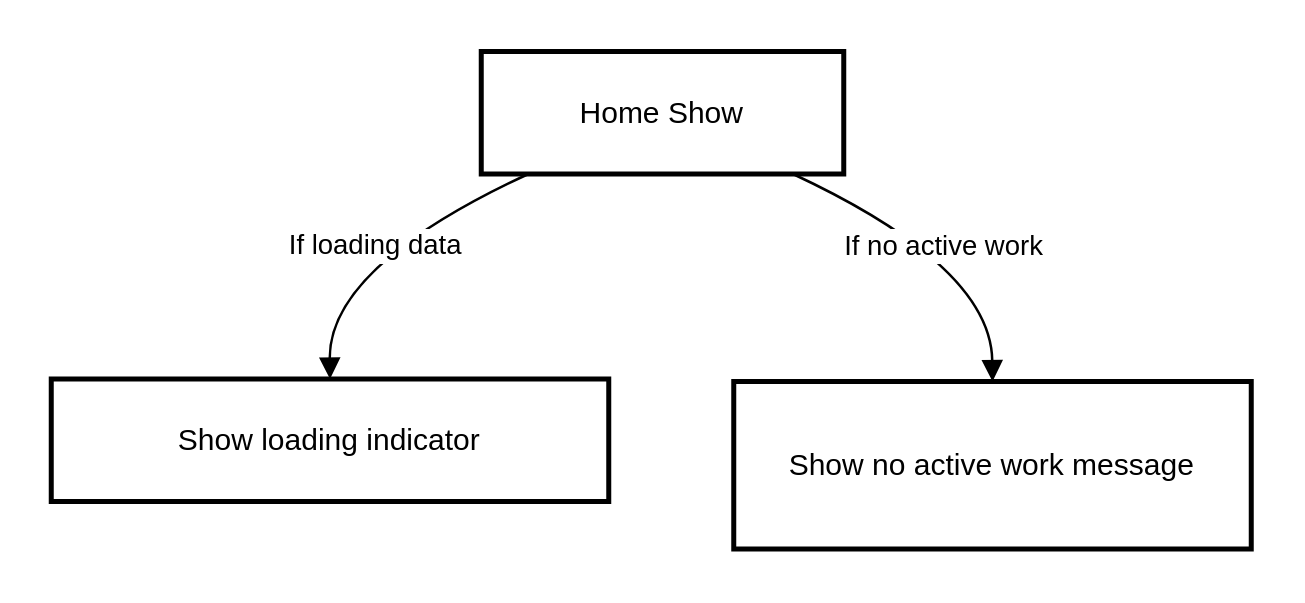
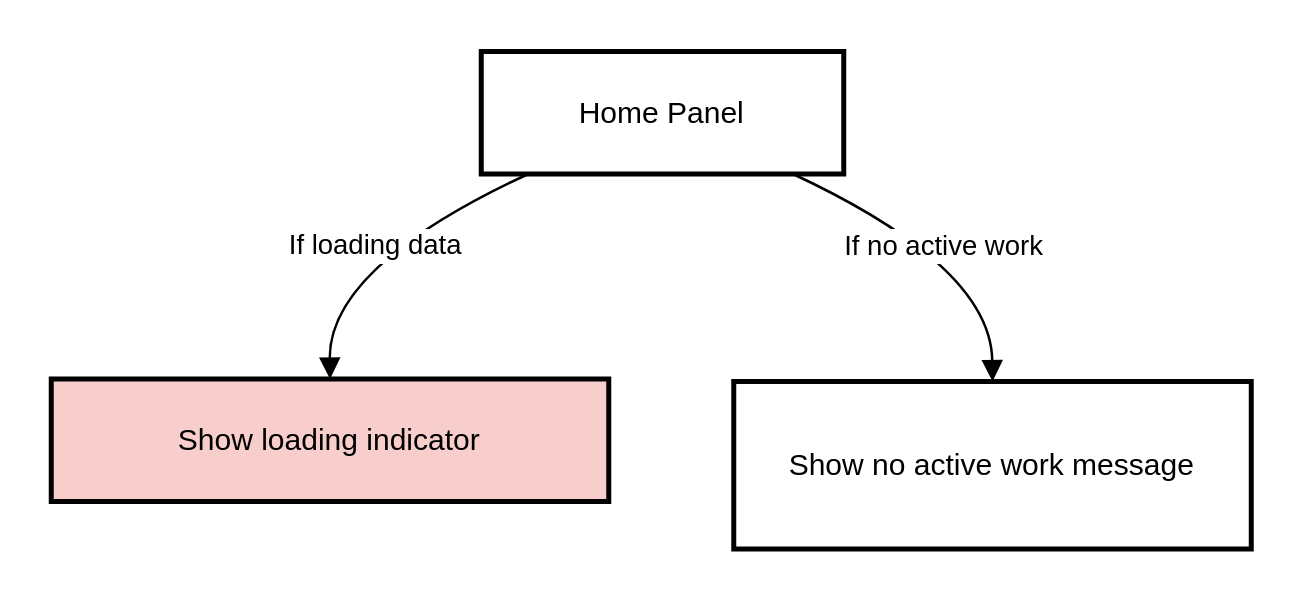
node "Home Show": label "Home Show" -> "Home Panel"
node "Show loading indicator": fillcolor #ffffff -> #f8cecc
